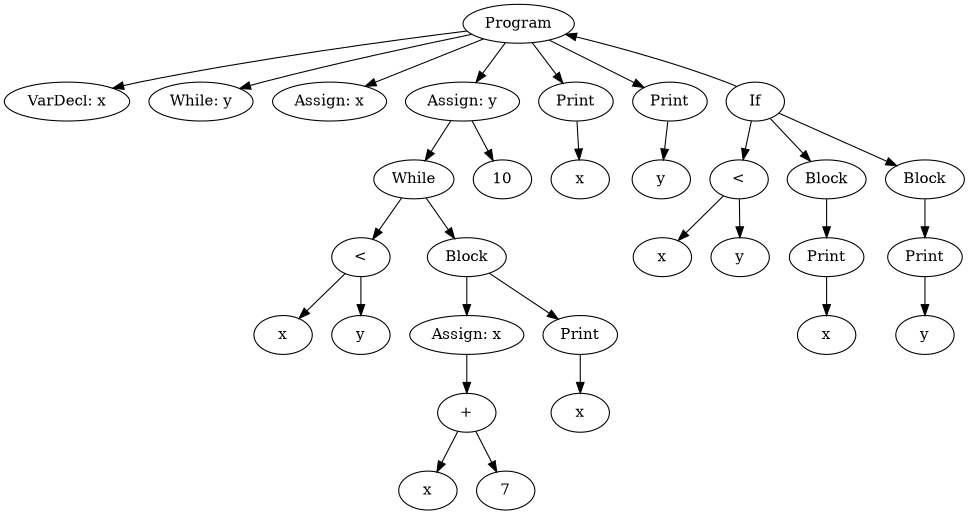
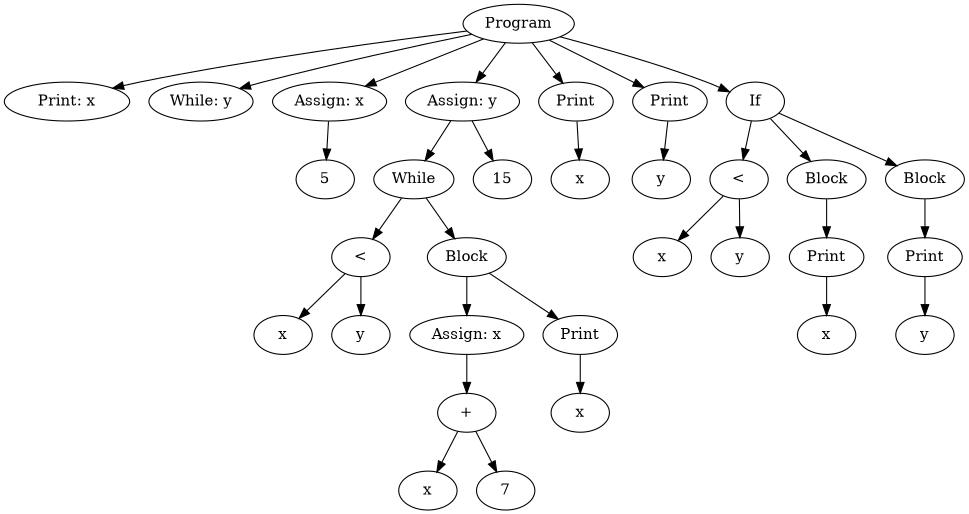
edge "If" -> "Program": reversed
node "VarDecl: x": label "VarDecl: x" -> "Print: x"
node "5": added
node "10": label "10" -> "15"
